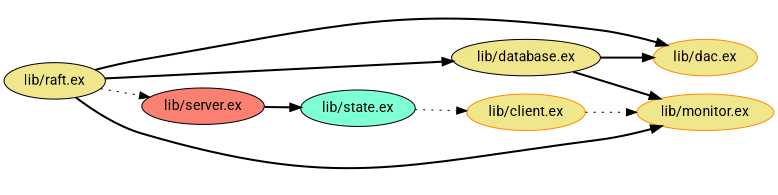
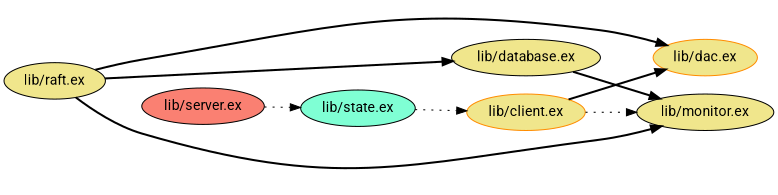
edge "lib/database.ex" -> "lib/dac.ex": now "lib/client.ex" -> "lib/dac.ex"
edge "lib/raft.ex" -> "lib/server.ex": removed
edge "lib/server.ex" -> "lib/state.ex": style bold -> dotted
node "lib/monitor.ex": color darkorange -> black
